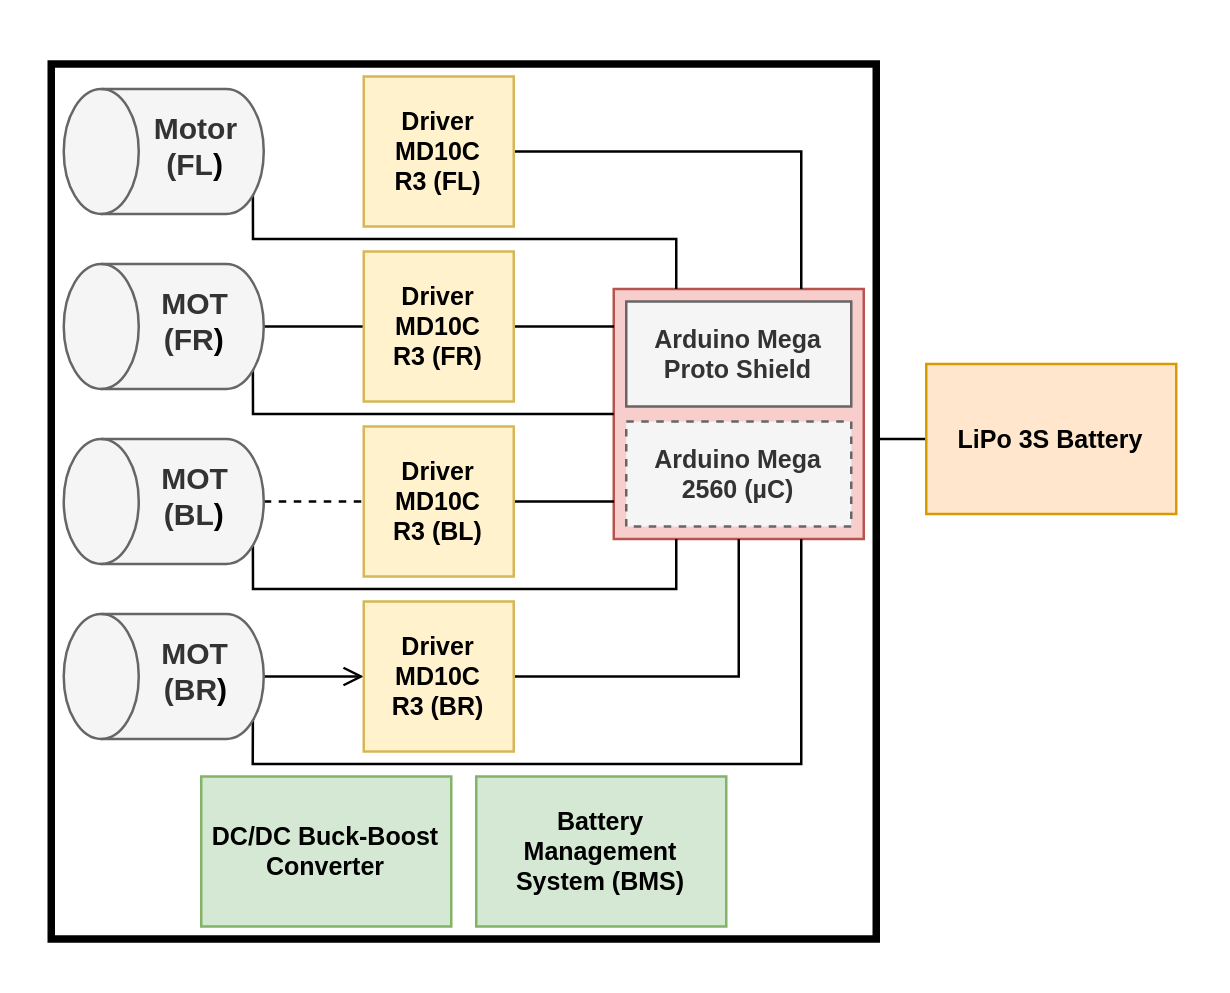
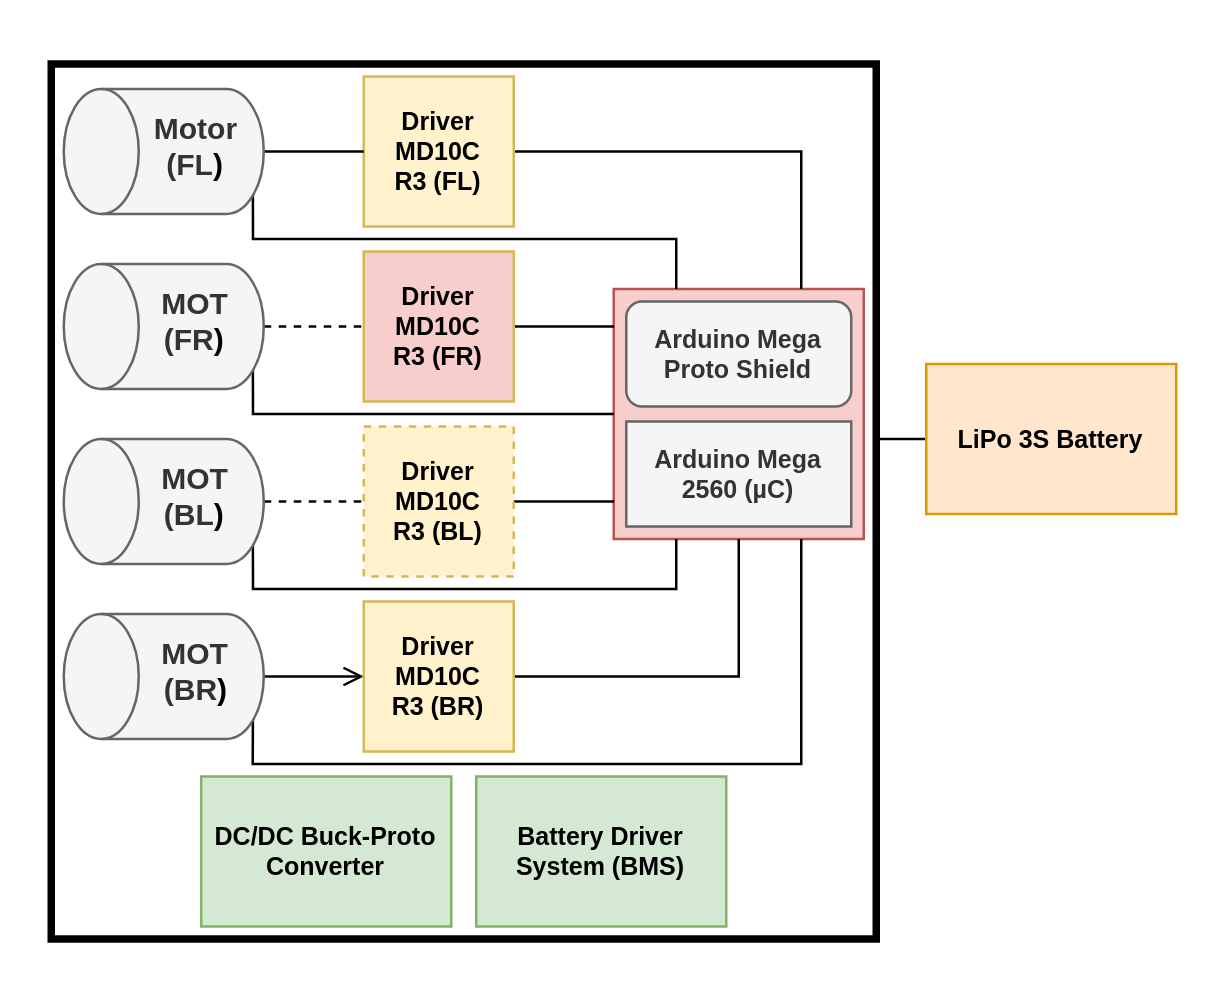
edge "Motor (FL)" -- "Driver MD10C R3 (FL)": added
edge "MOT (FR)" -- "Driver MD10C R3 (FR)": style solid -> dashed
node "Driver MD10C R3 (FR)": fillcolor #fff2cc -> #f8cecc
node "Arduino Mega Proto Shield": shape rectangle -> rounded rectangle
node "Arduino Mega 2560 (µC)": style dashed -> solid
node "Driver MD10C R3 (BL)": style solid -> dashed
node "DC/DC Buck-Boost Converter": label "DC/DC Buck-Boost Converter" -> "DC/DC Buck-Proto Converter"
node "Battery Management System (BMS)": label "Battery Management System (BMS)" -> "Battery Driver System (BMS)"
